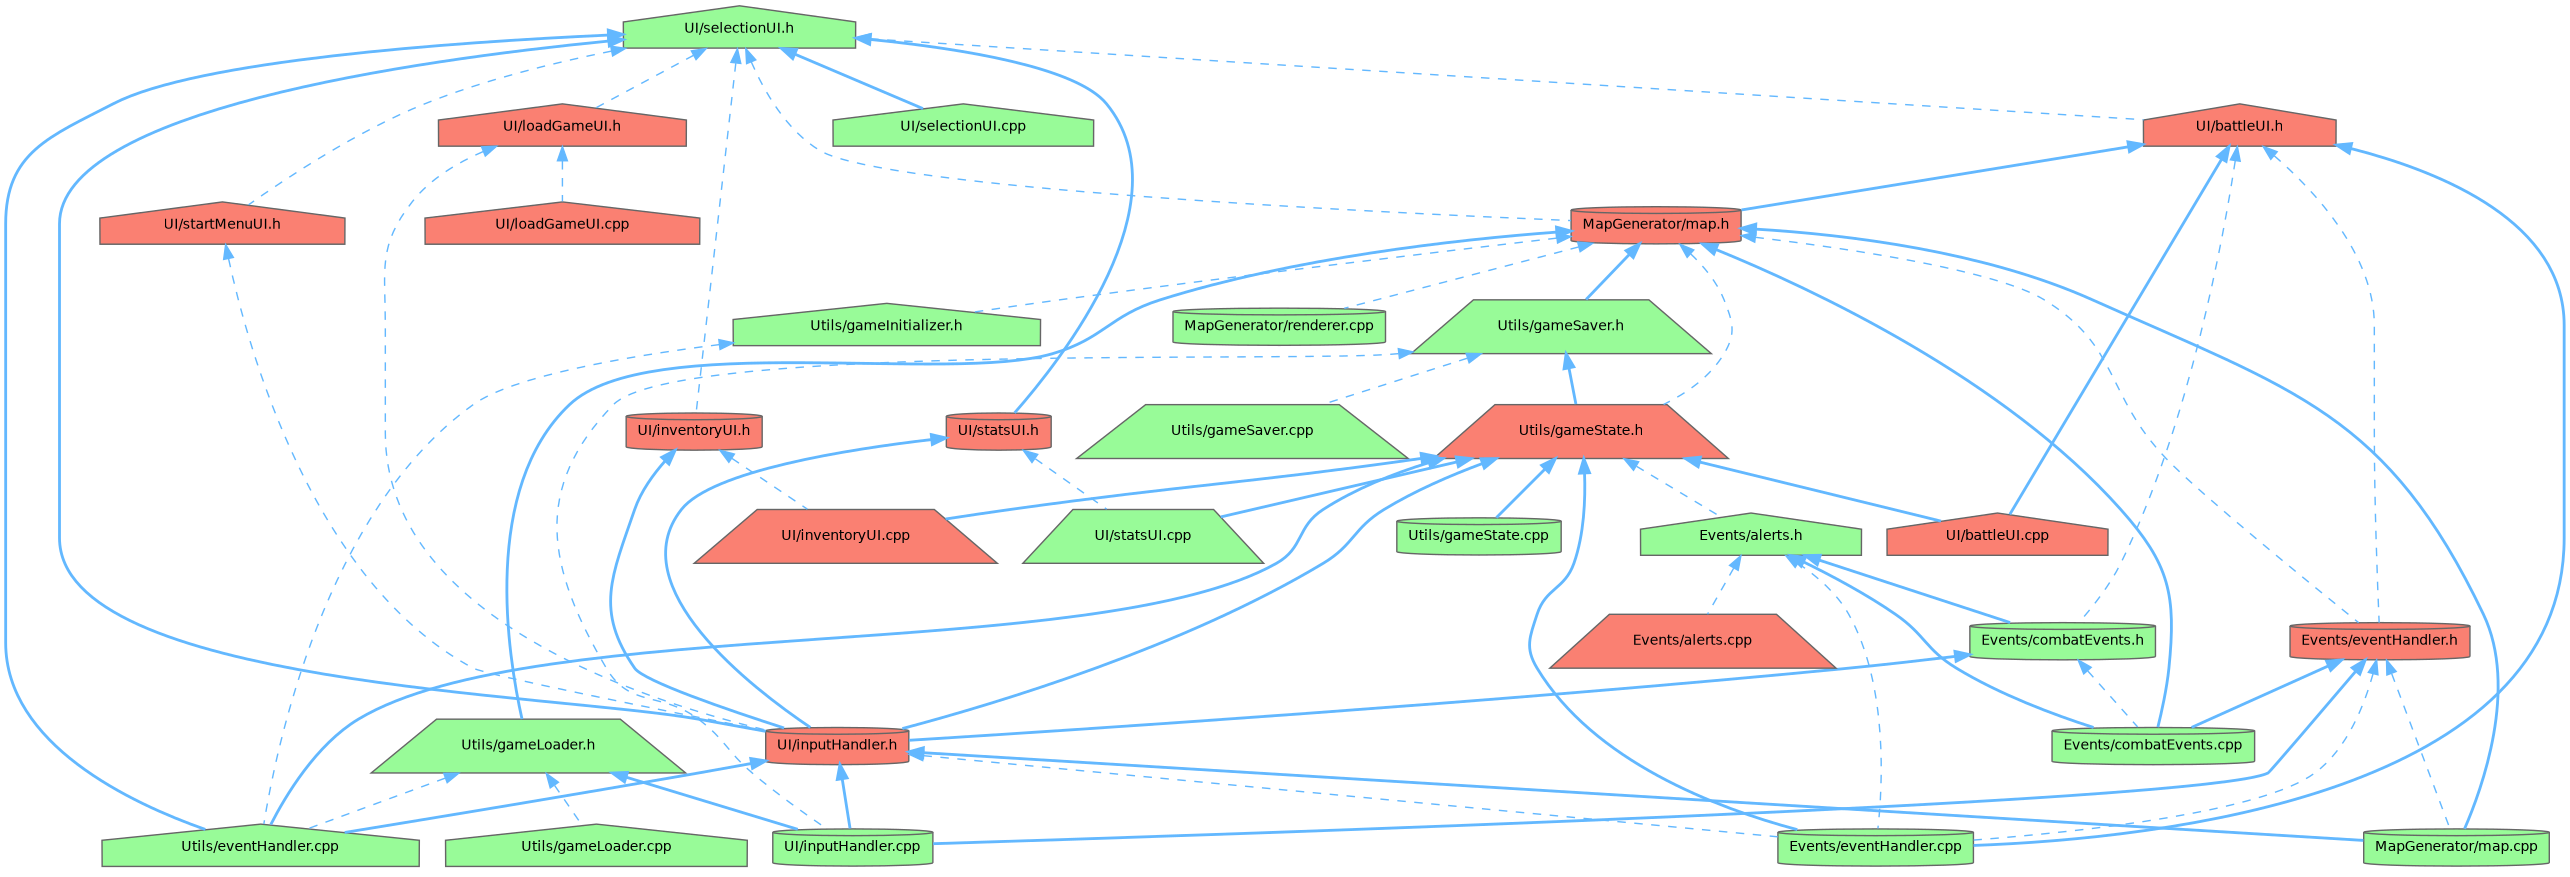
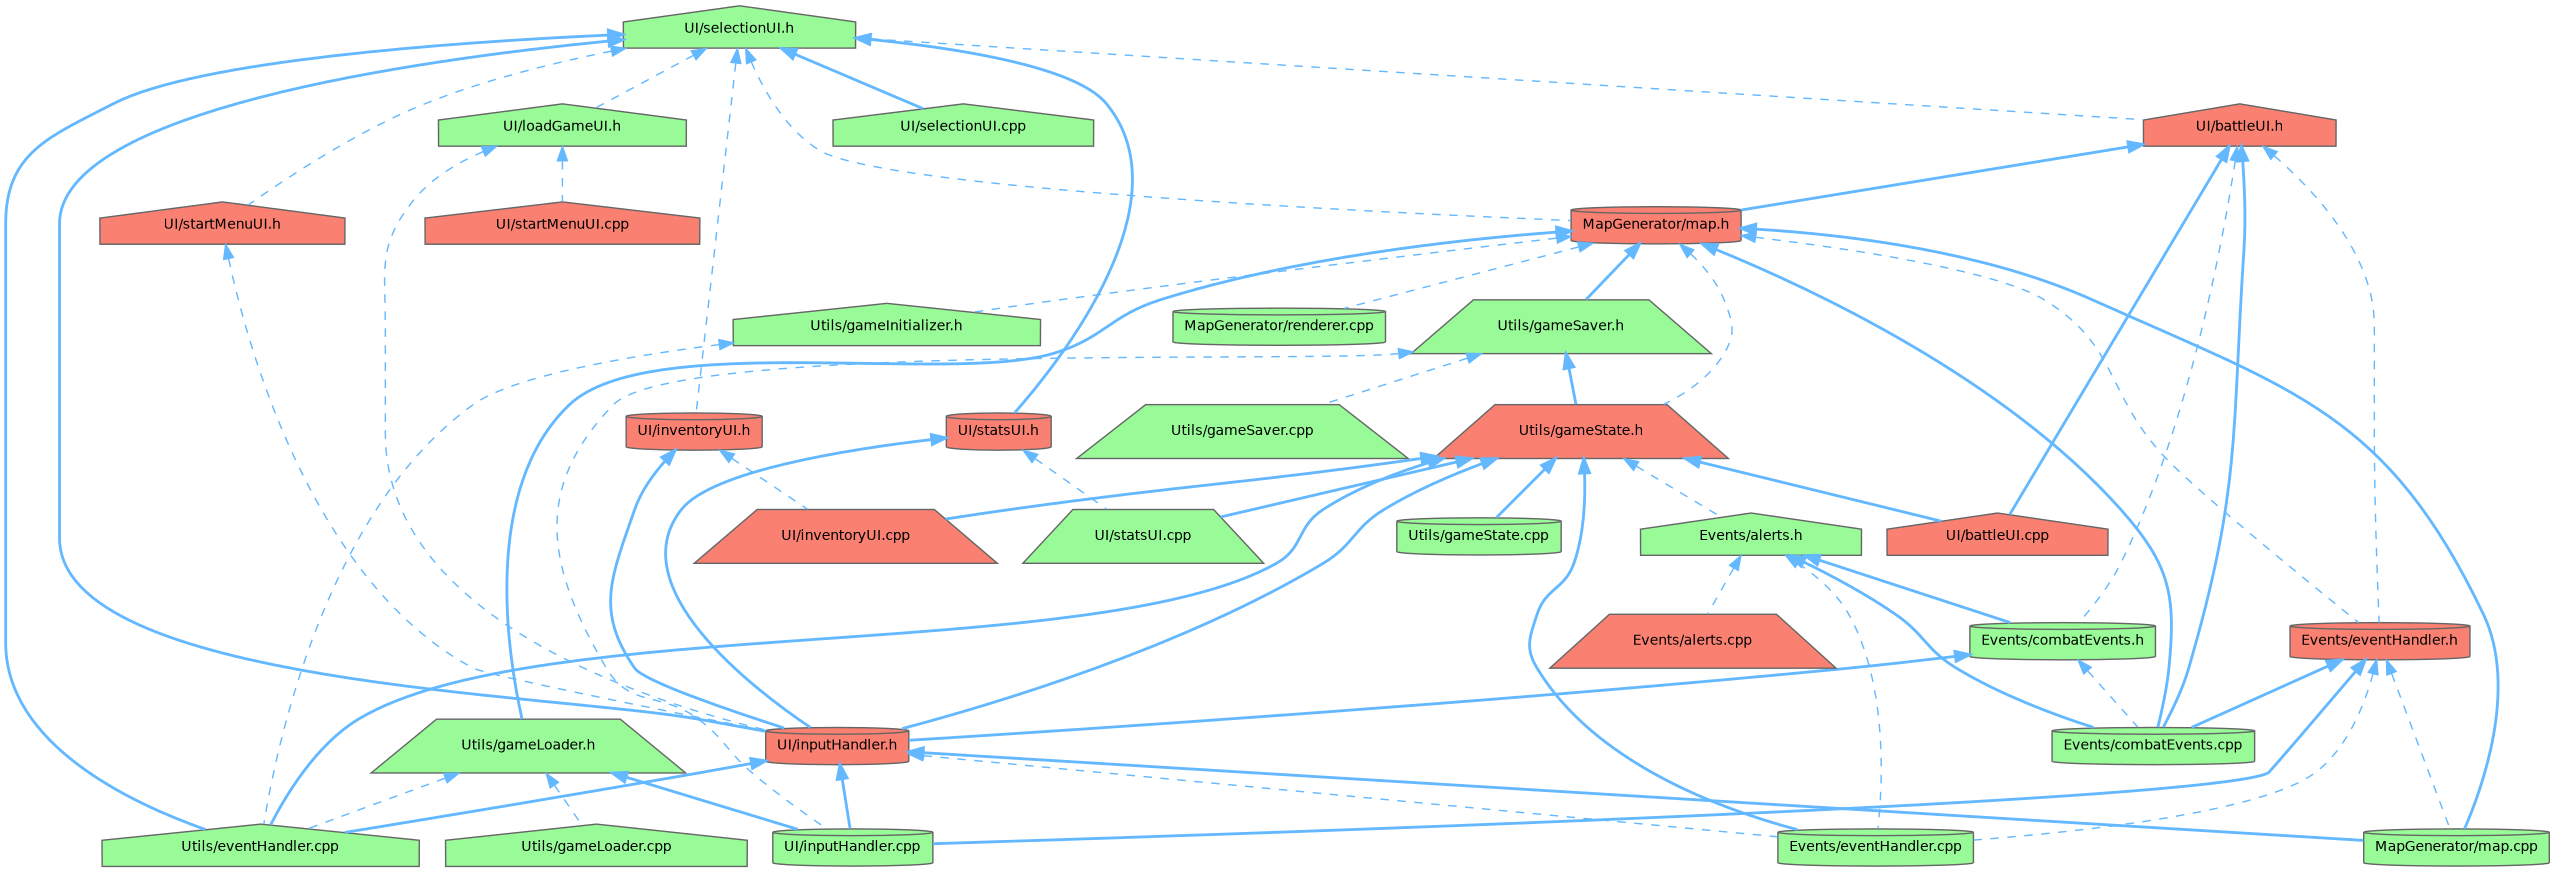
node "UI/loadGameUI.h": fillcolor salmon -> palegreen
node "UI/loadGameUI.cpp": label "UI/loadGameUI.cpp" -> "UI/startMenuUI.cpp"
edge "Events/eventHandler.cpp" -> "UI/battleUI.h": now "Events/combatEvents.cpp" -> "UI/battleUI.h"
